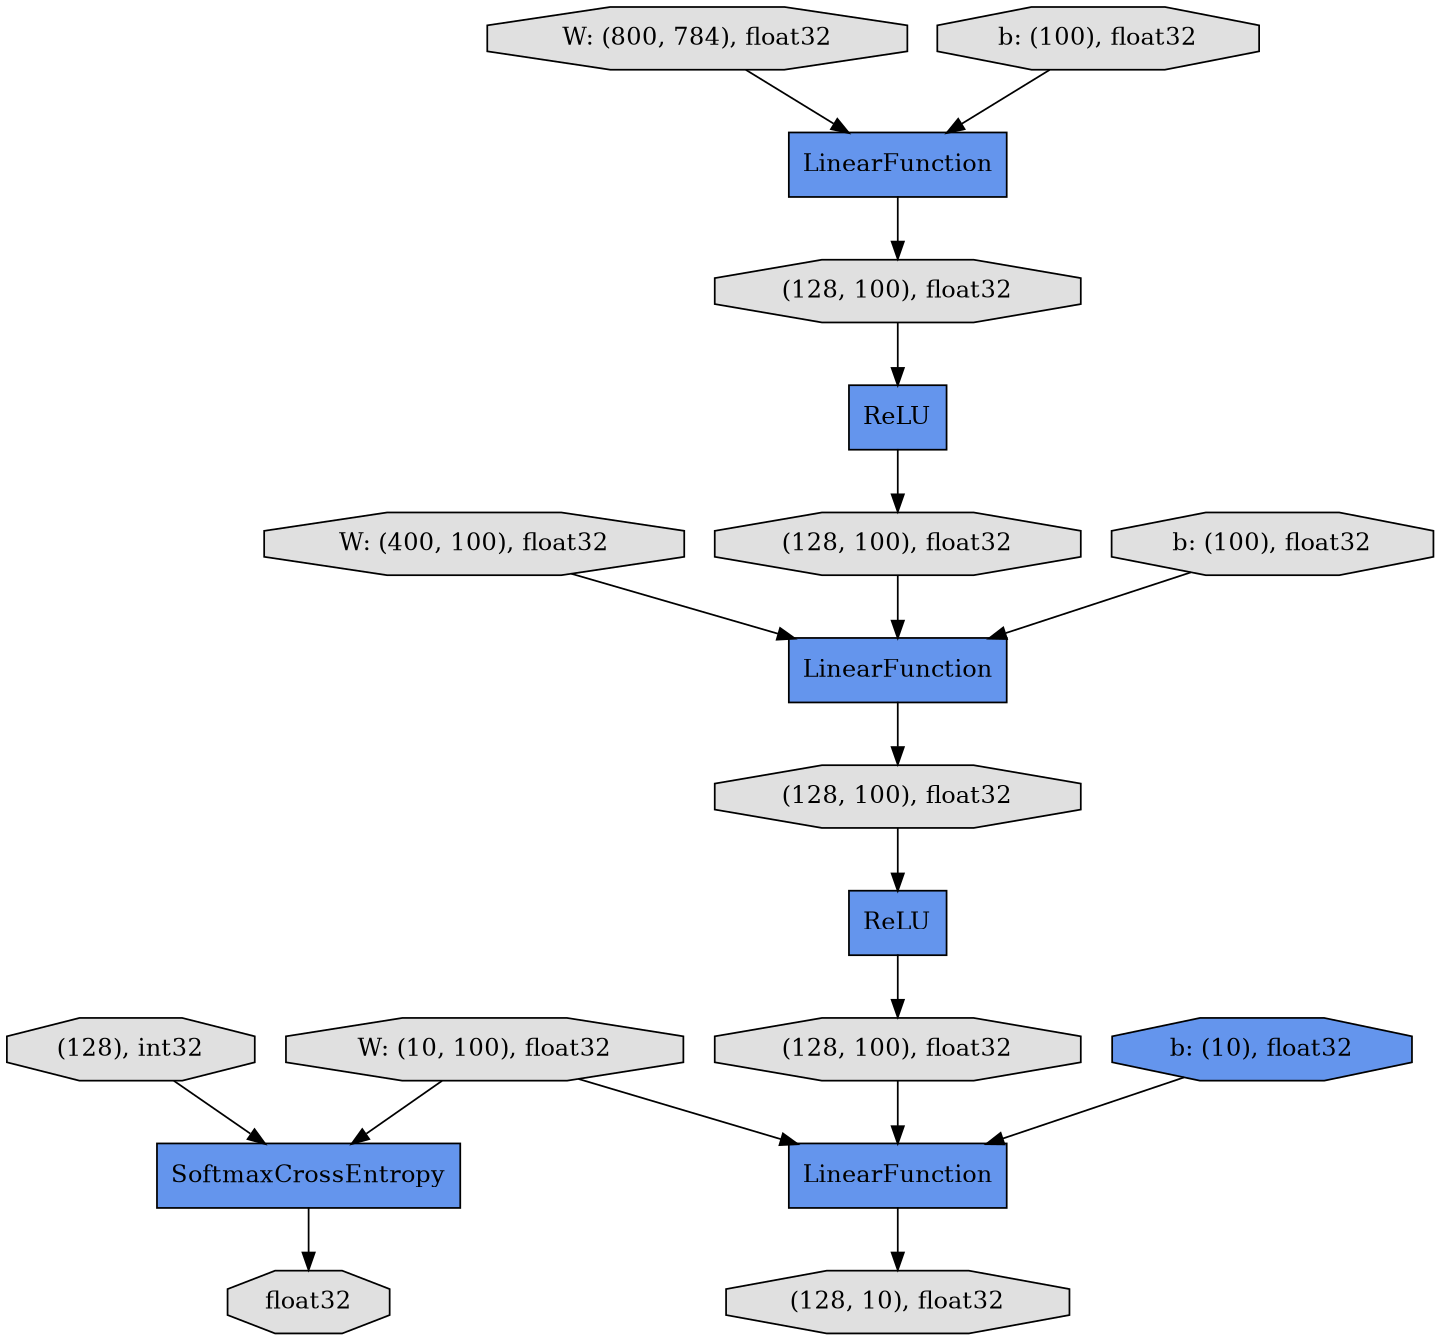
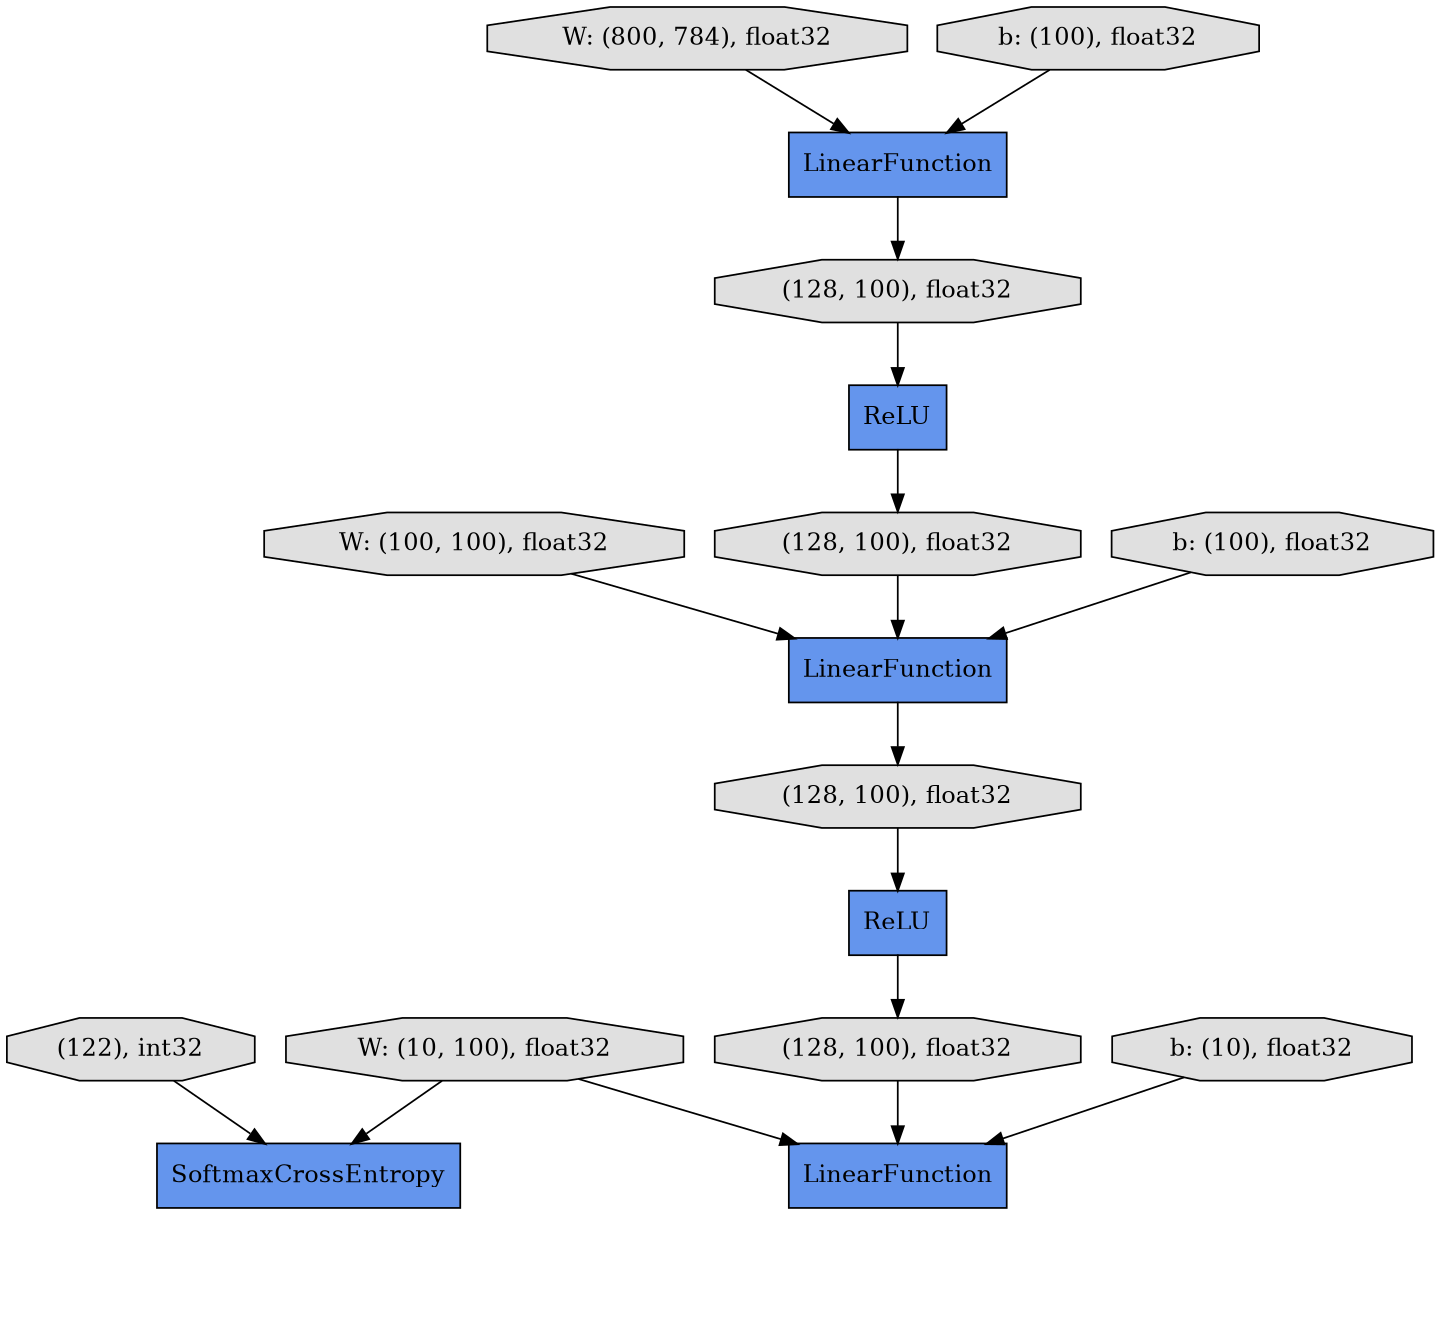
node "W: (400, 100), float32": label "W: (400, 100), float32" -> "W: (100, 100), float32"
node "(128), int32": label "(128), int32" -> "(122), int32"
node "b: (10), float32": fillcolor #6495ed -> #e0e0e0
node "float32": removed
node "(128, 10), float32": removed
